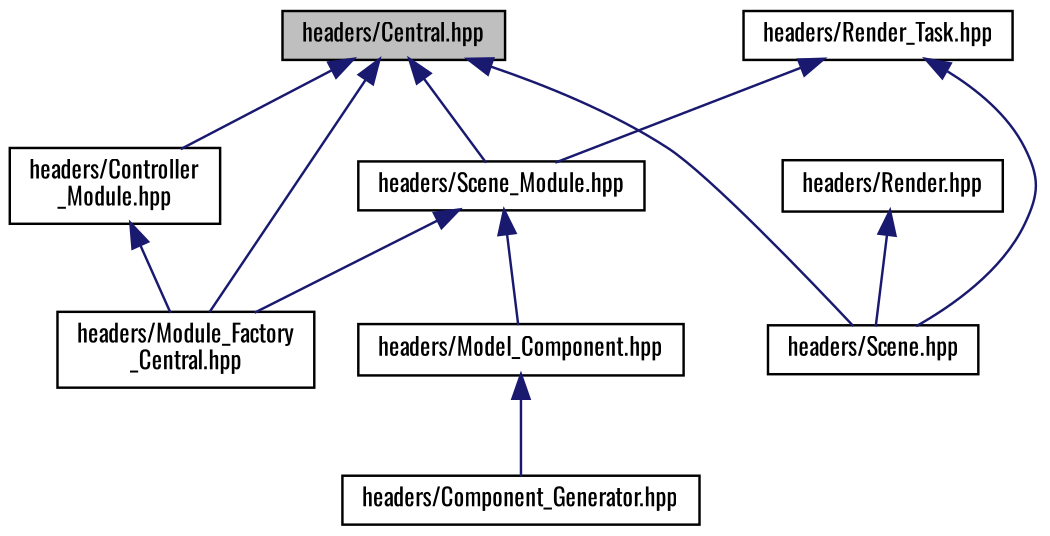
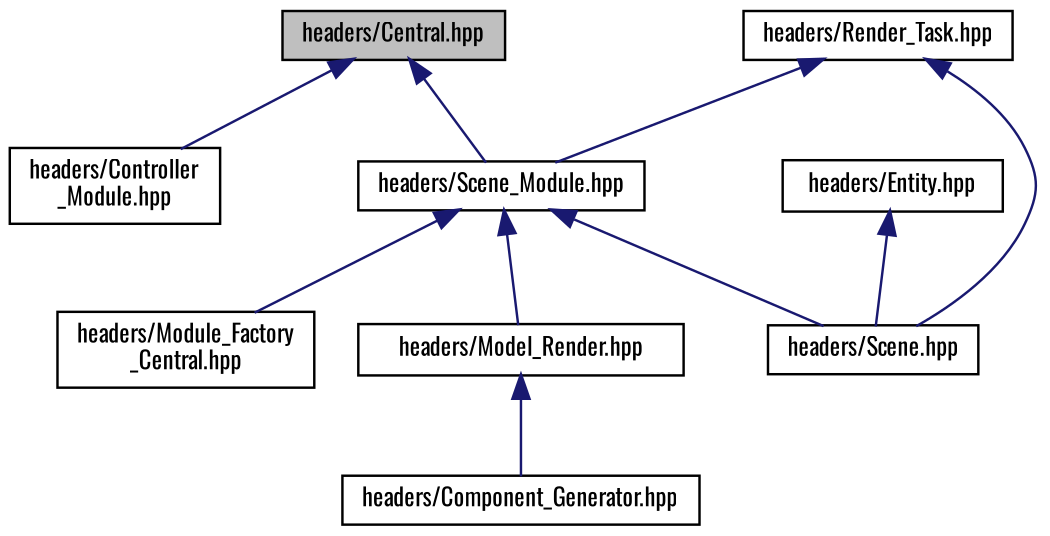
edge "headers/Scene.hpp" -> "headers/Central.hpp": now "headers/Scene.hpp" -> "headers/Scene_Module.hpp"
node "headers/Render.hpp": label "headers/Render.hpp" -> "headers/Entity.hpp"
edge "headers/Module_Factory _Central.hpp" -> "headers/Central.hpp": removed
edge "headers/Module_Factory _Central.hpp" -> "headers/Controller _Module.hpp": removed
node "headers/Model_Component.hpp": label "headers/Model_Component.hpp" -> "headers/Model_Render.hpp"
